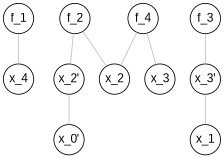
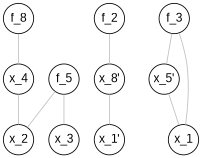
node "f_1": label "f_1" -> "f_8"
node "f_4": label "f_4" -> "f_5"
edge "f_2" -- "x_2": now "x_4" -- "x_2"
node "x_2'": label "x_2'" -> "x_8'"
edge "f_3" -- "x_1": added
node "x_3'": label "x_3'" -> "x_5'"
node "x_0'": label "x_0'" -> "x_1'"
